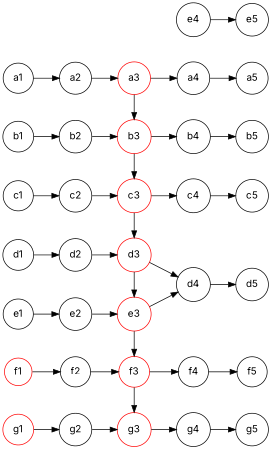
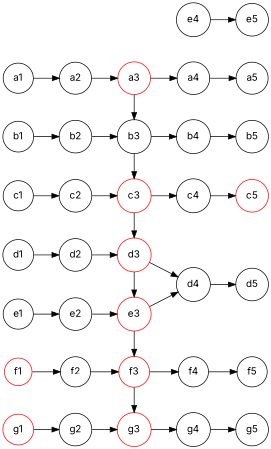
node "b3": color red -> black
node "c5": color black -> red
